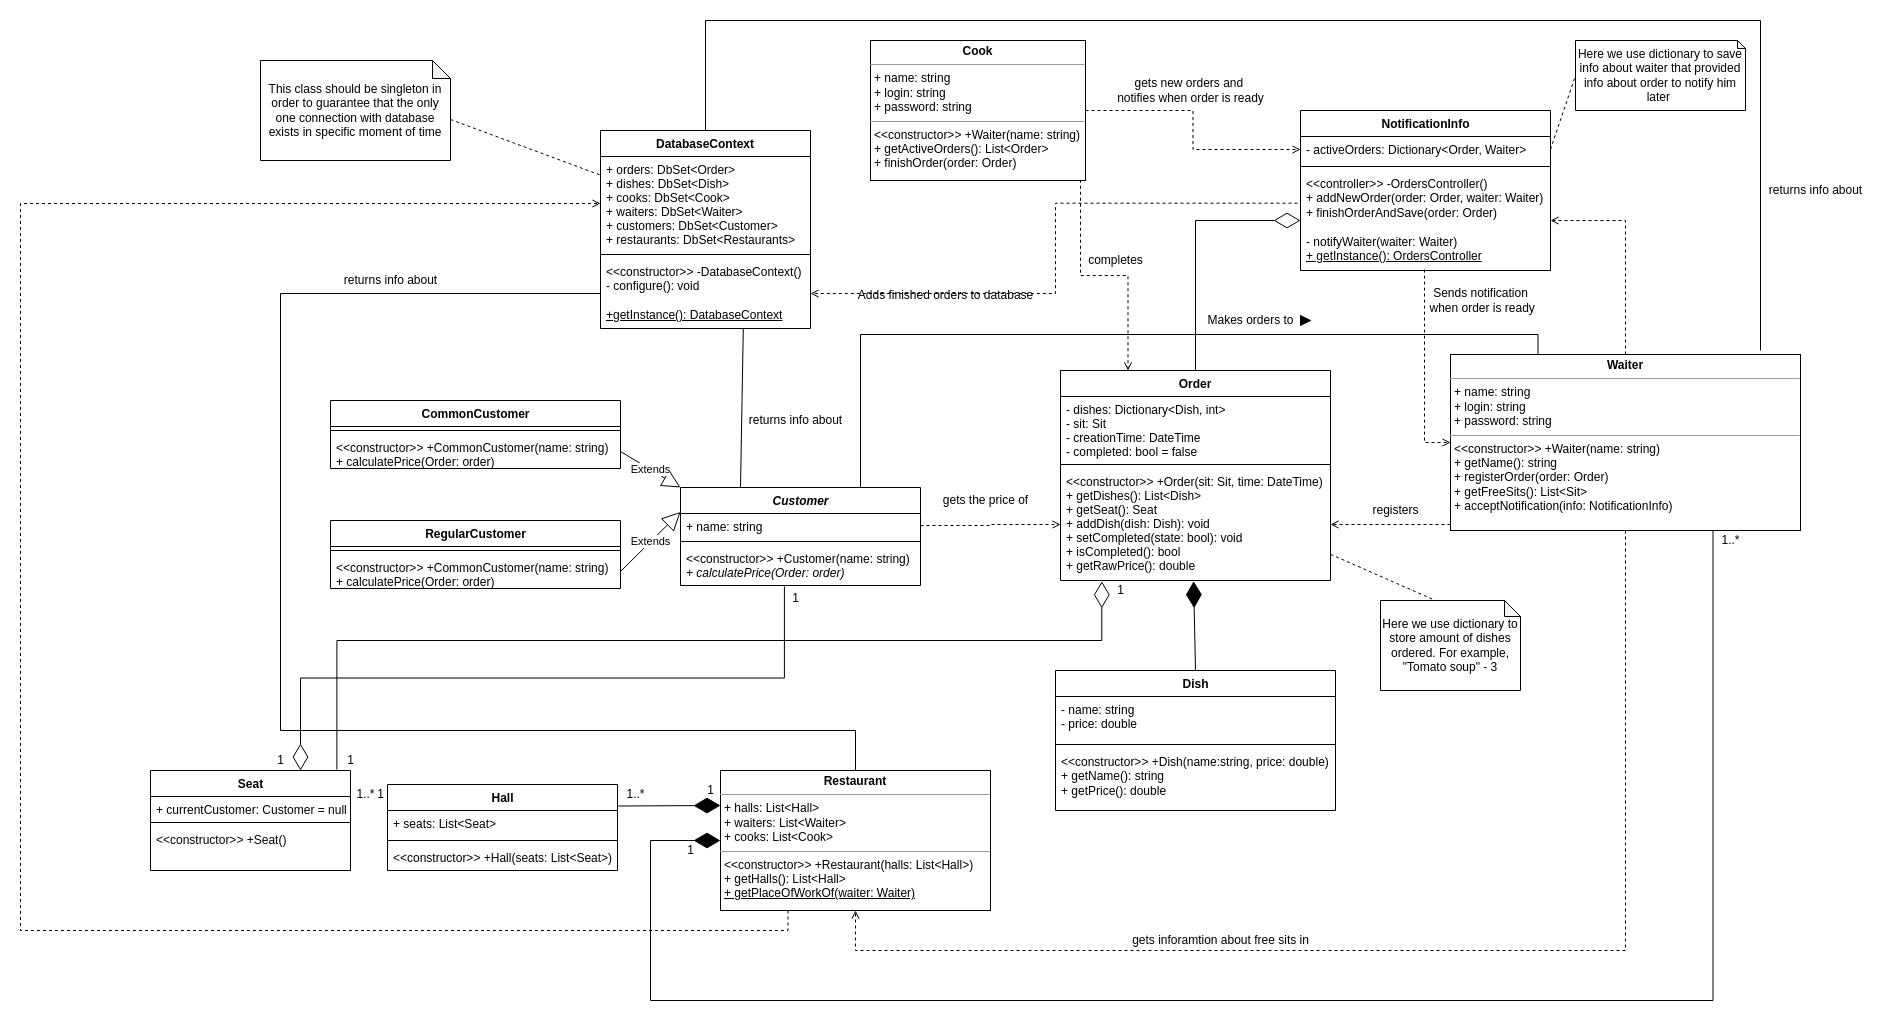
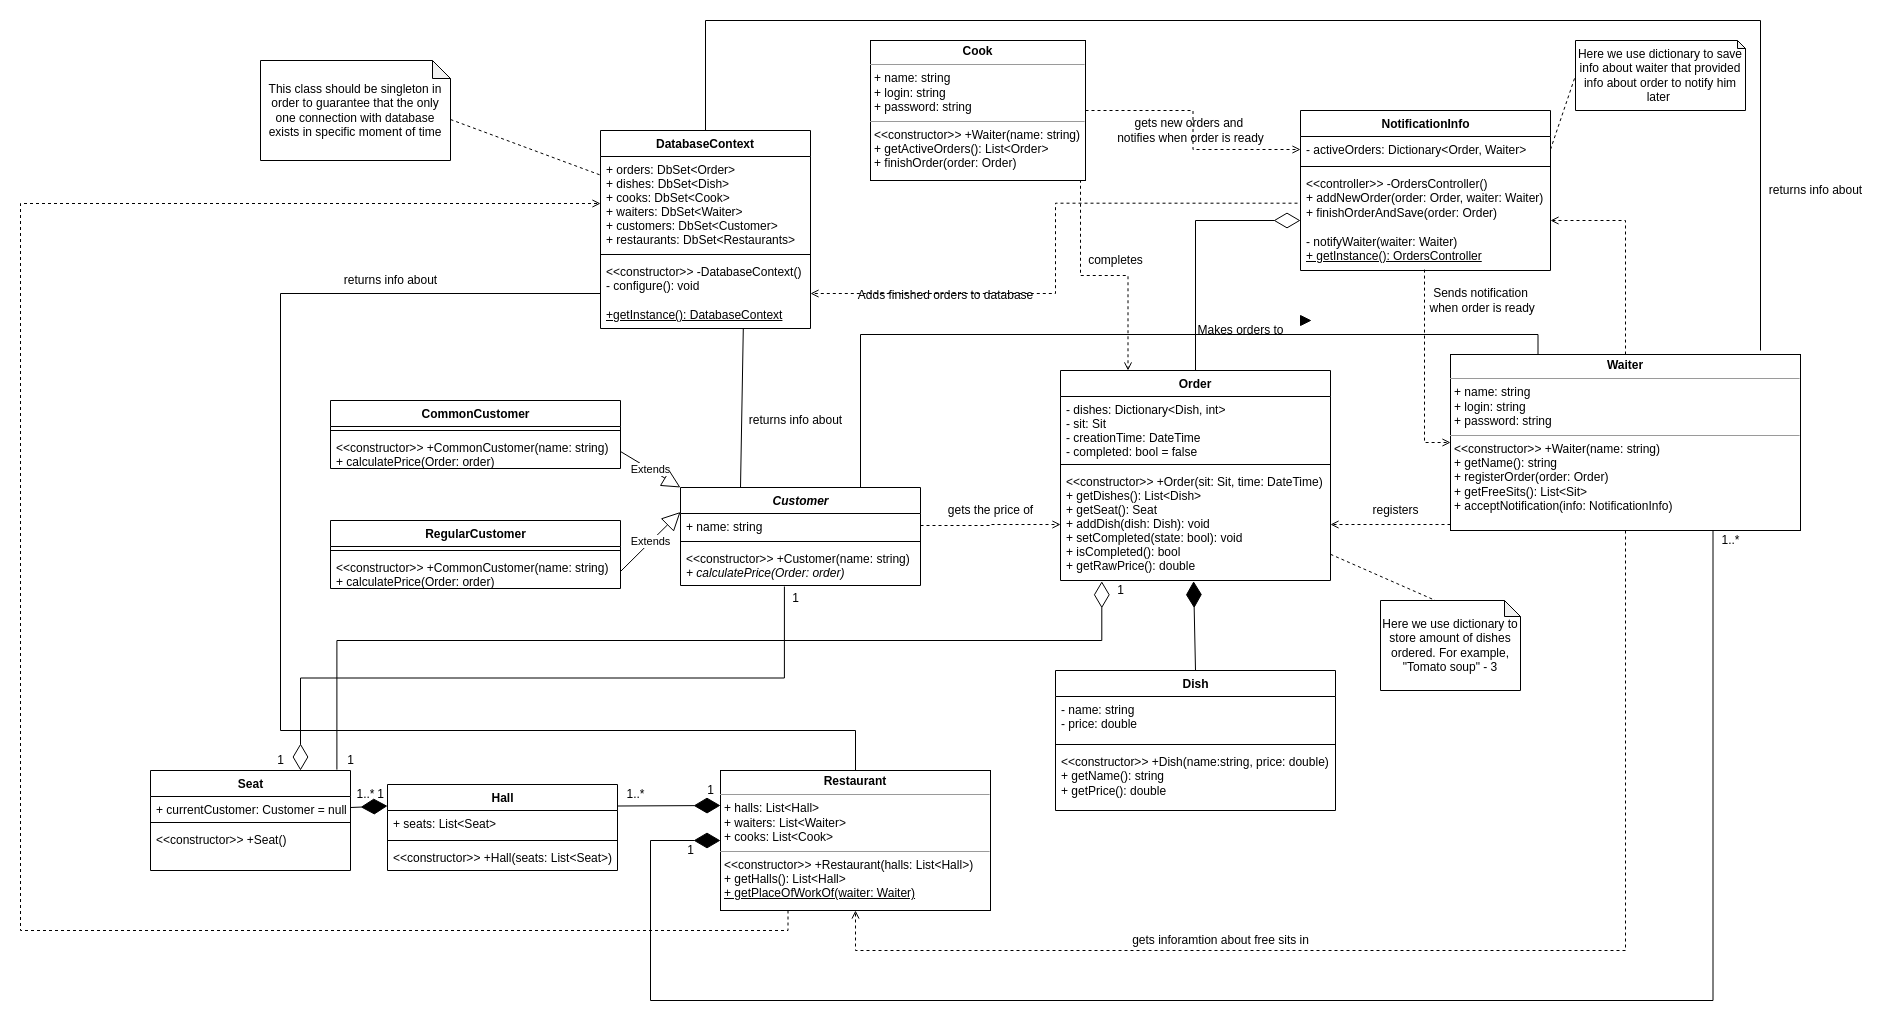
node "gets new orders and notifies when order is ready": moved (1191, 91) -> (1191, 131)
node "Makes orders to": moved (1251, 321) -> (1241, 331)
node "gets the price of": moved (986, 501) -> (991, 511)
edge "+ currentCustomer: Customer = null" -> "Hall": added
